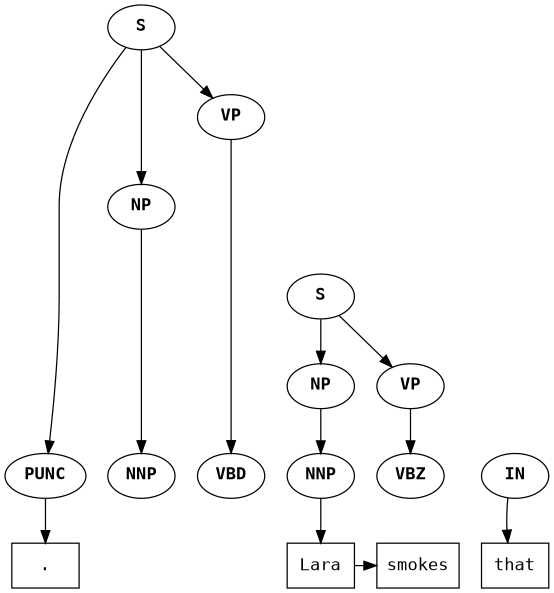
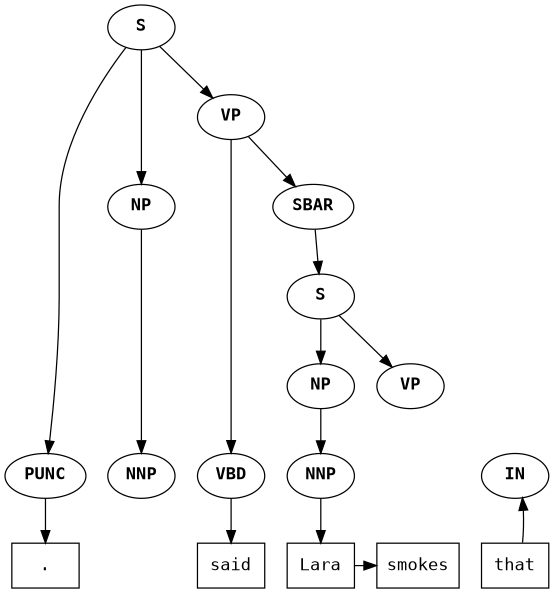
node "SBAR": added
node "VBZ": removed
edge "IN" -> "that": reversed
node "said": added
